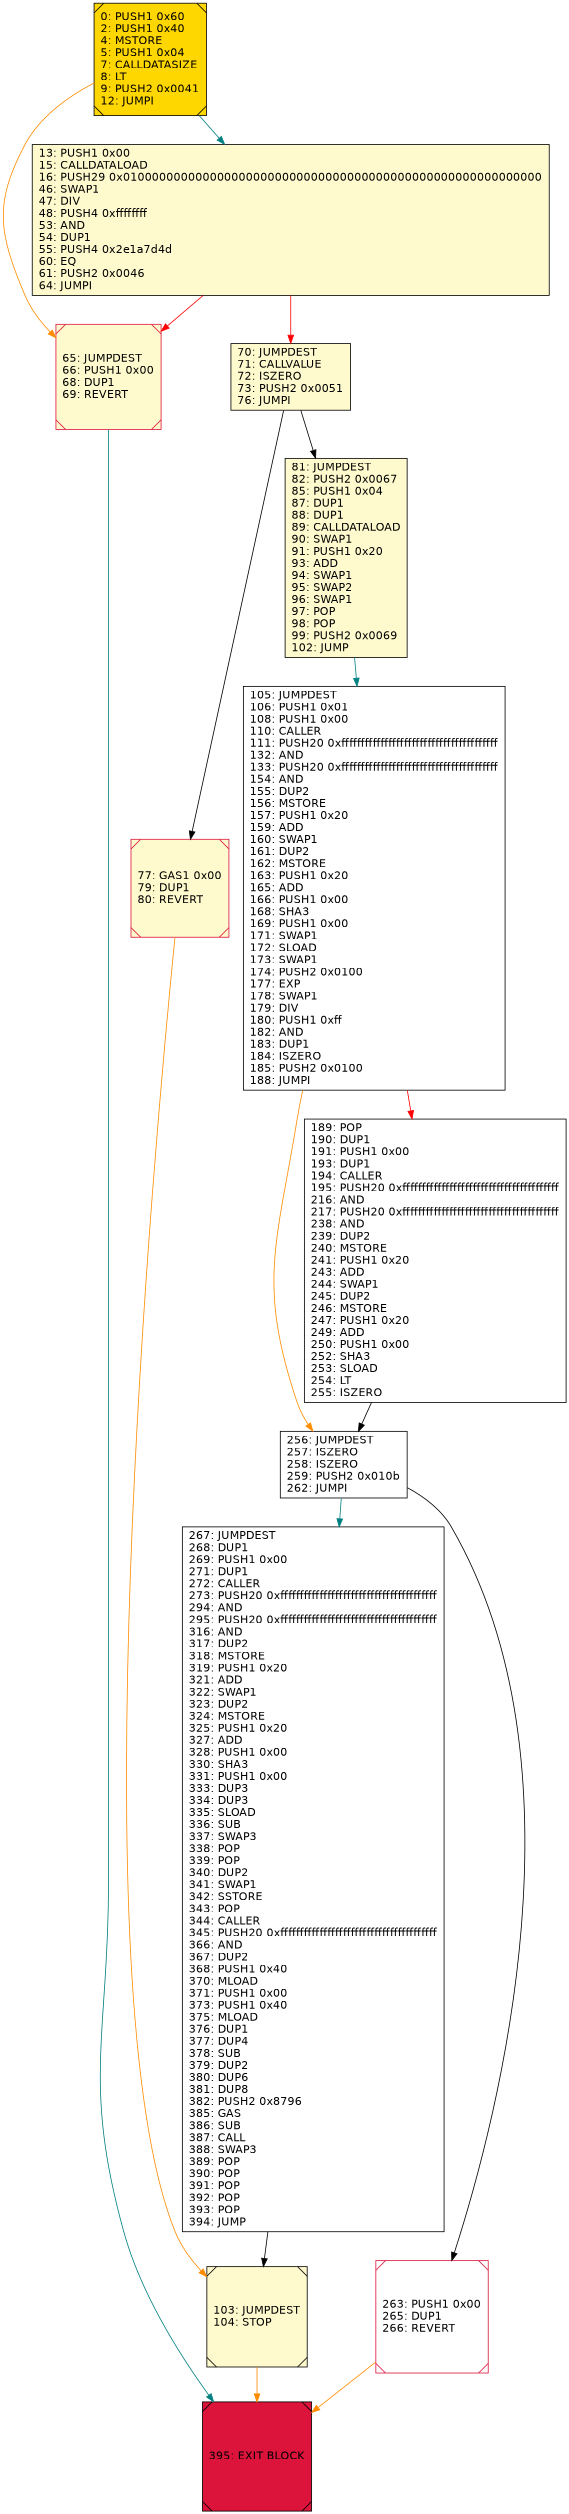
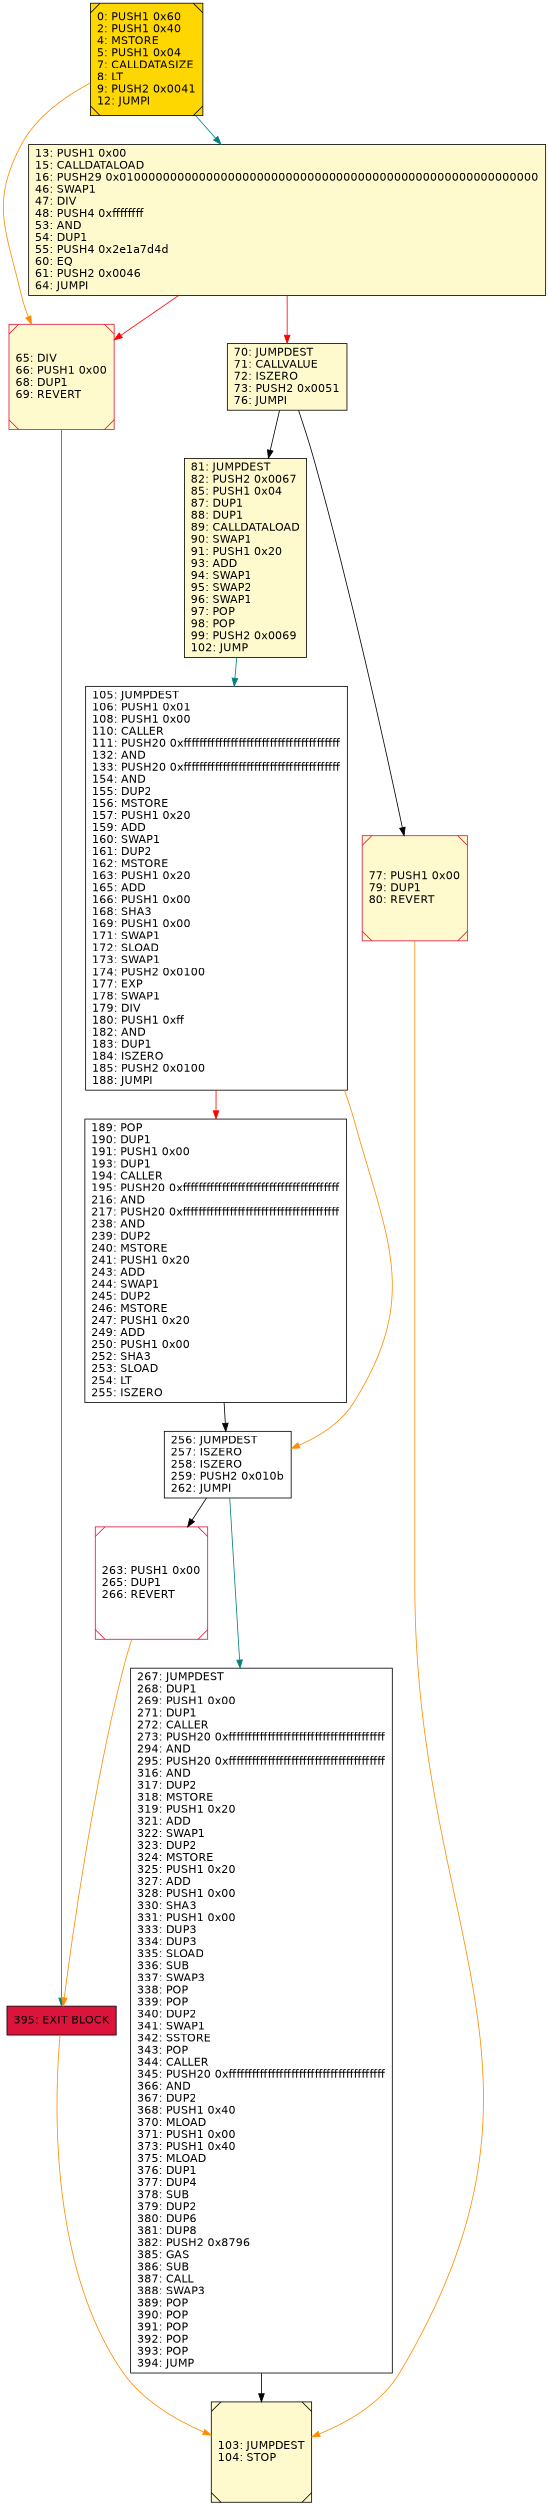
node "65: JUMPDEST 66: PUSH1 0x00 68: DUP1 69: REVERT": label "65: JUMPDEST 66: PUSH1 0x00 68: DUP1 69: REVERT" -> "65: DIV 66: PUSH1 0x00 68: DUP1 69: REVERT"
node "77: GAS1 0x00 79: DUP1 80: REVERT": label "77: GAS1 0x00 79: DUP1 80: REVERT" -> "77: PUSH1 0x00 79: DUP1 80: REVERT"
edge "103: JUMPDEST 104: STOP" -> "395: EXIT BLOCK": reversed
node "395: EXIT BLOCK": shape Msquare -> box
